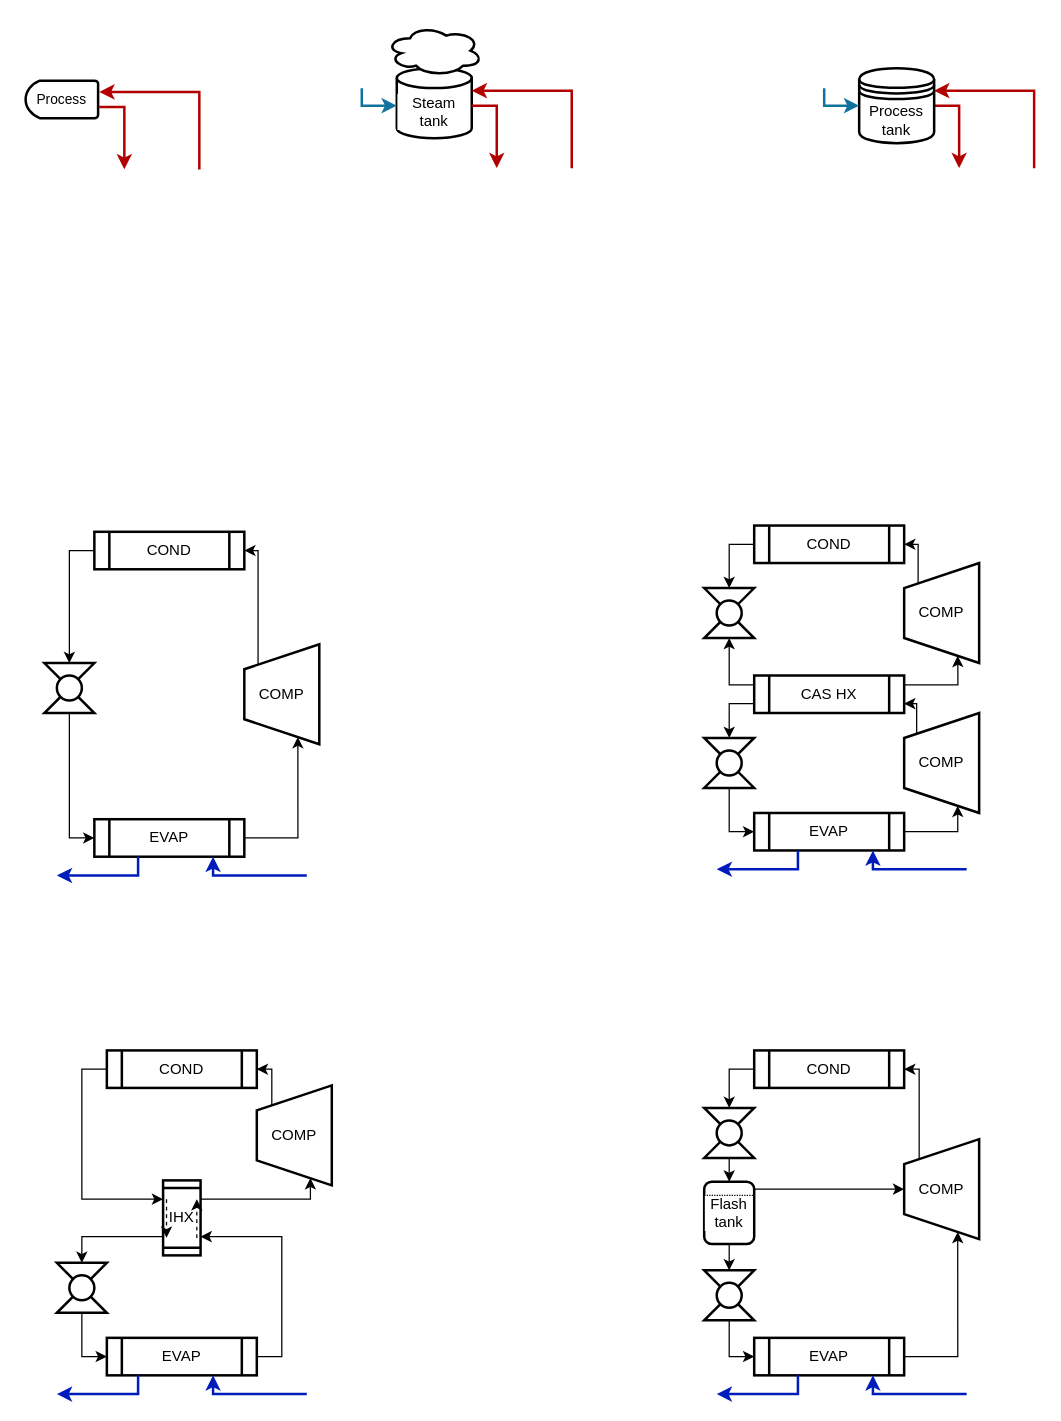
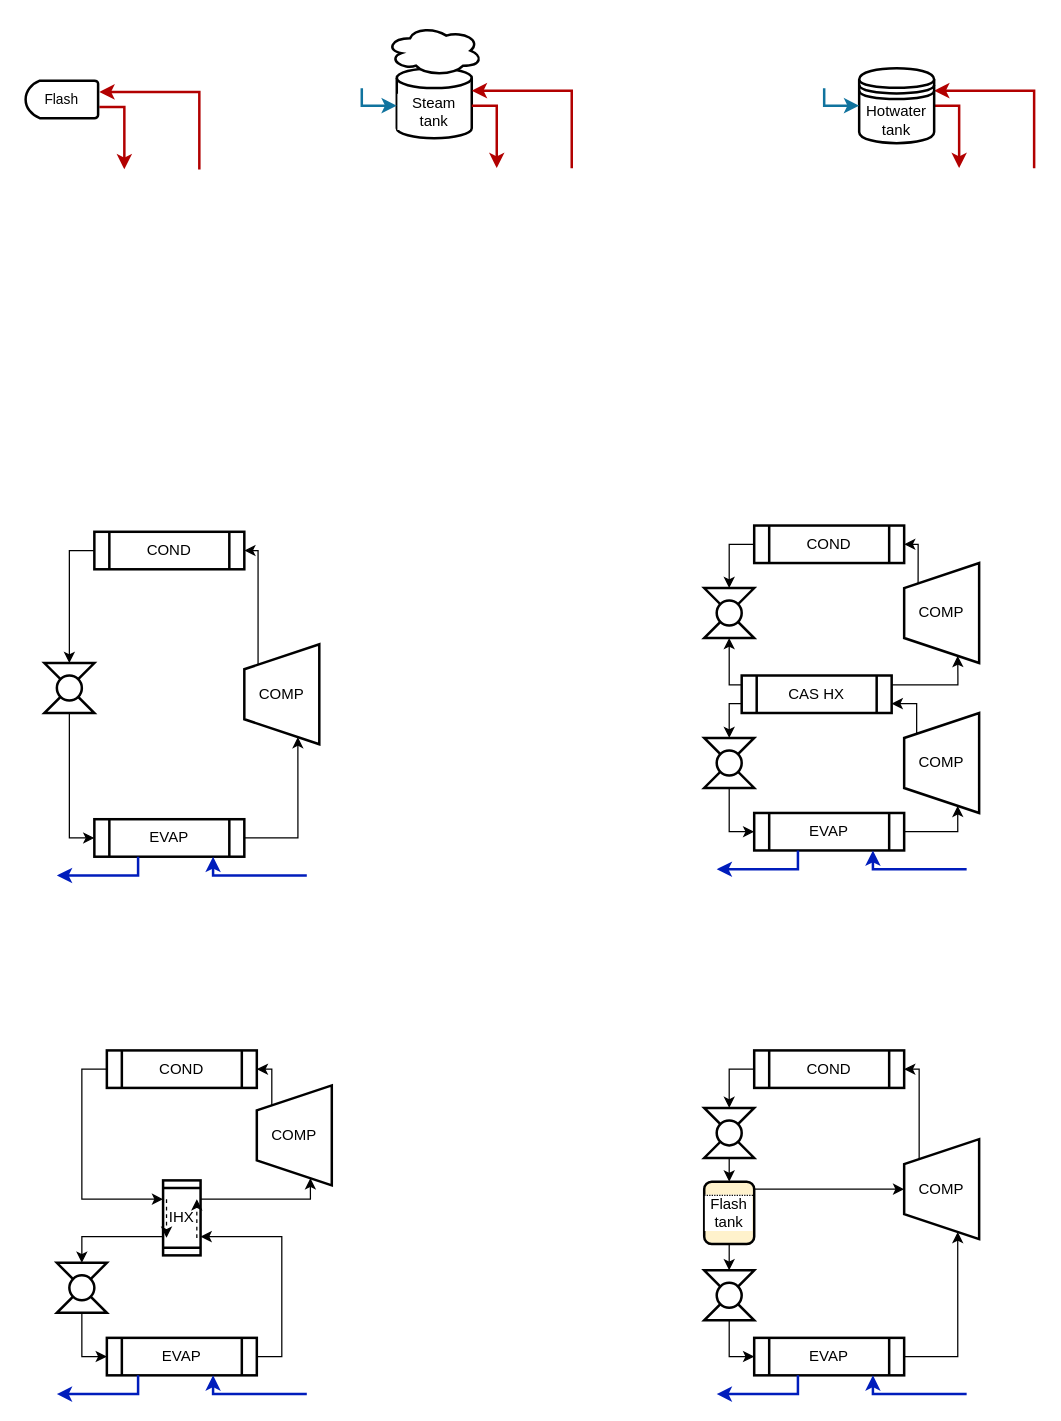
node "Process": label "Process" -> "Flash"
node "Process tank": label "Process tank" -> "Hotwater tank"
node "CAS HX": moved (829, 694) -> (817, 694)
node "Flash tank": fillcolor #ffffff -> #fff2cc
